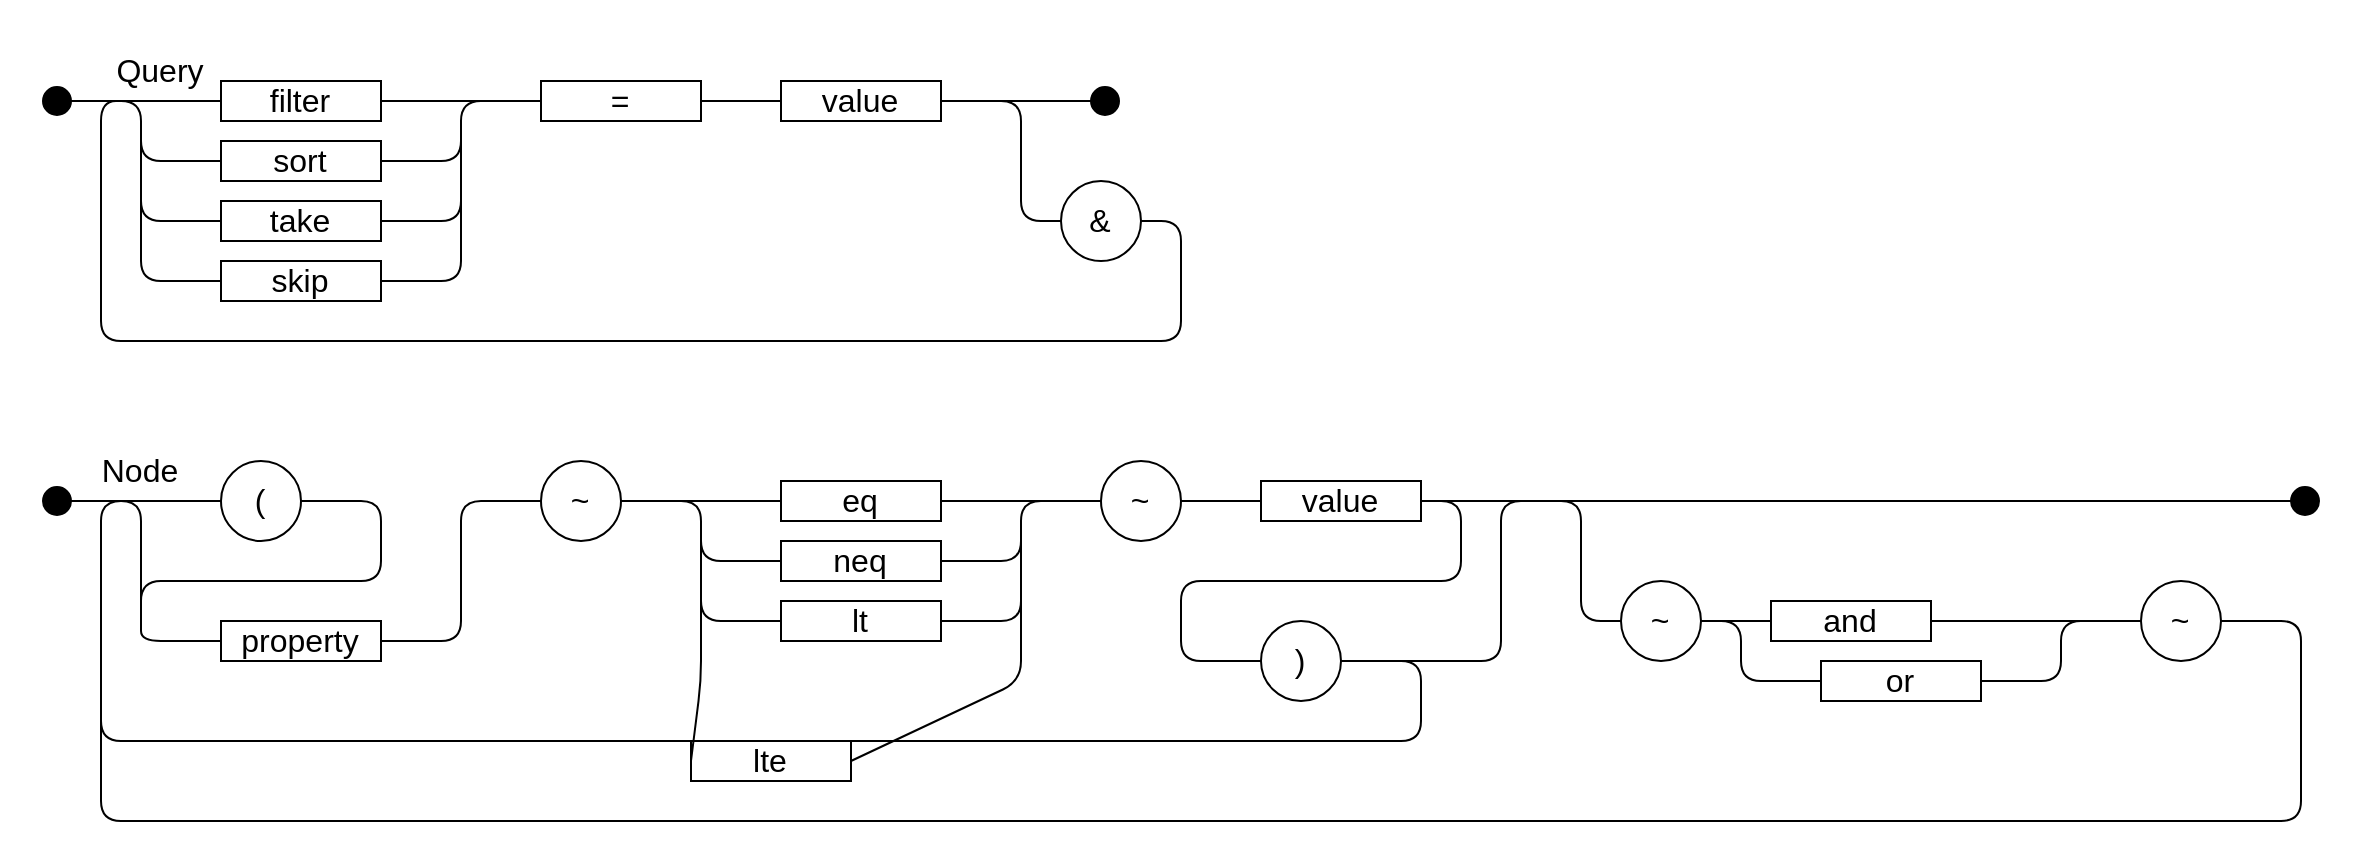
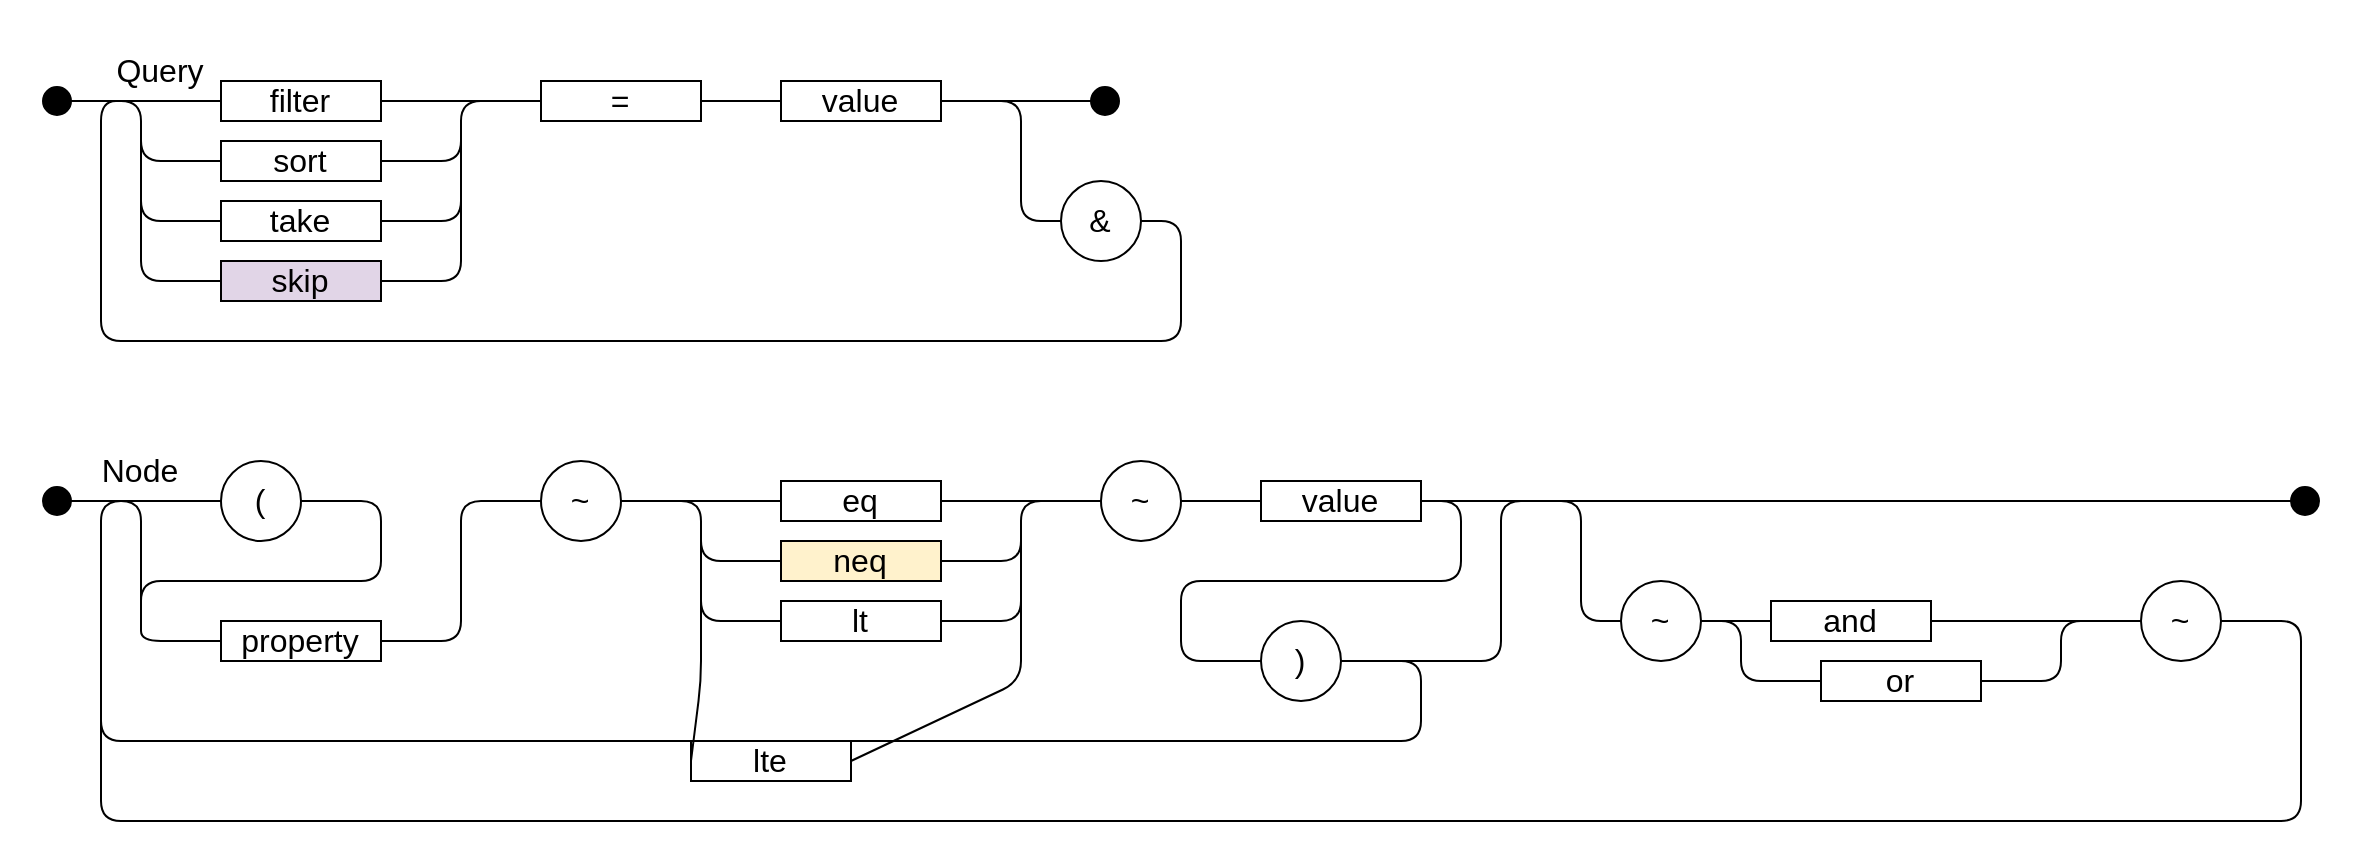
node "skip": fillcolor #ffffff -> #e1d5e7
node "neq": fillcolor #ffffff -> #fff2cc
